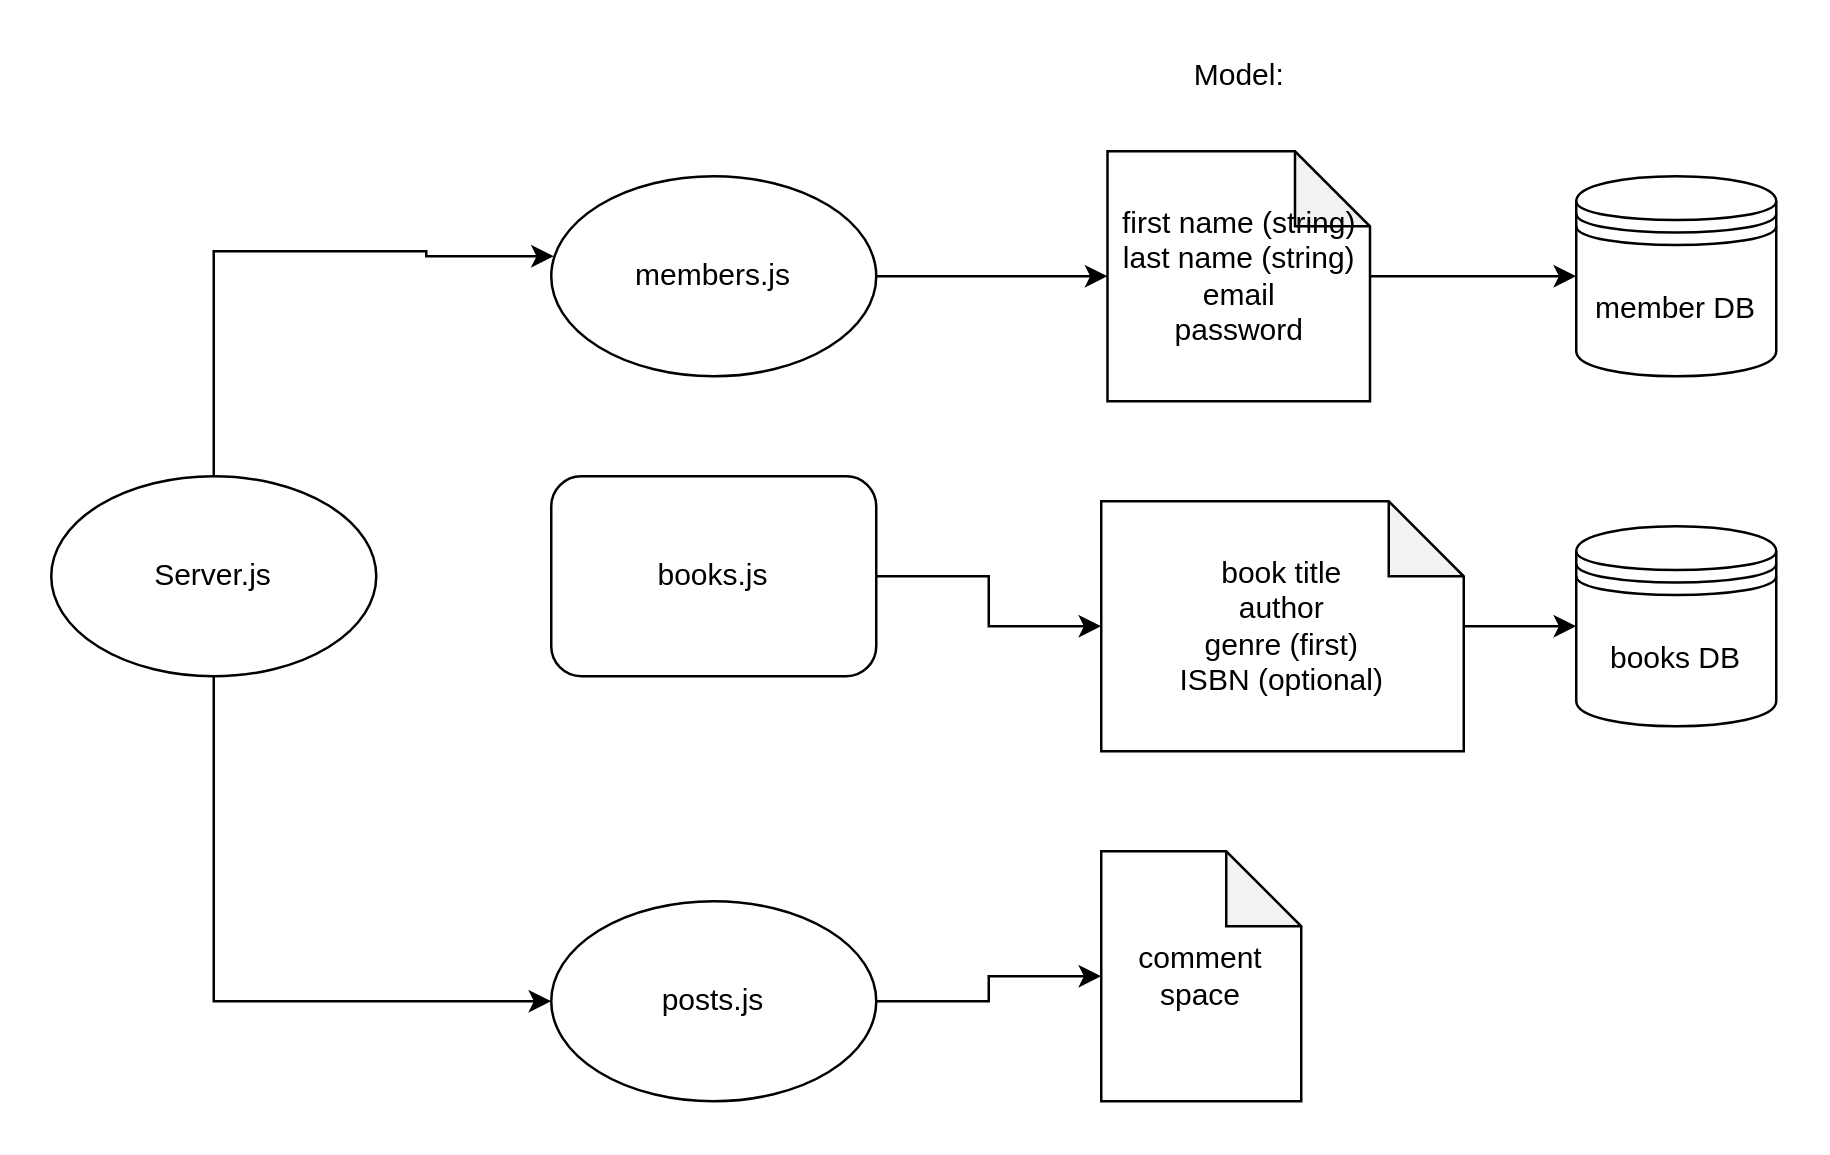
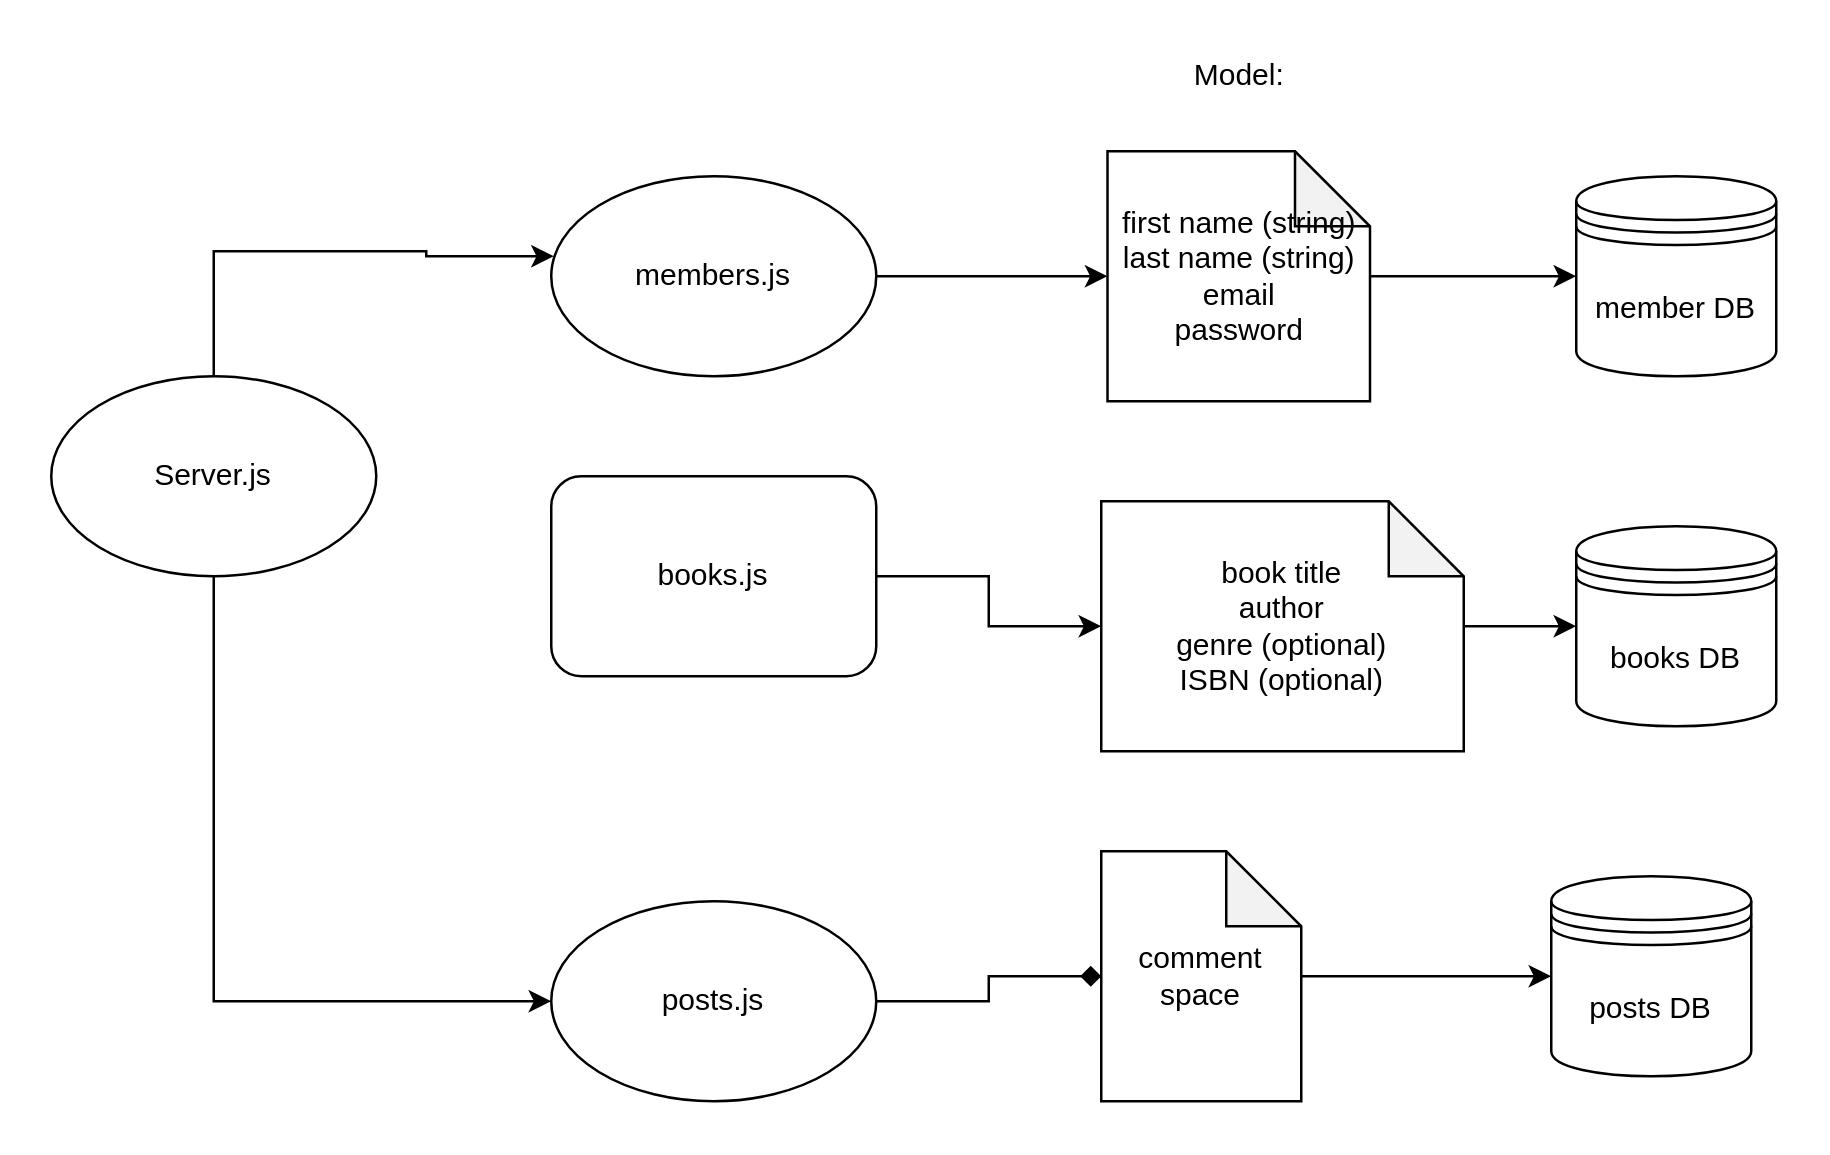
node "Server.js": moved (214, 576) -> (214, 476)
node "book title author genre (first) ISBN (optional)": label "book title author genre (first) ISBN (optional)" -> "book title author genre (optional) ISBN (optional)"
edge "posts.js" -> "comment space": arrowhead classic -> diamond
edge "comment space" -> "posts DB": added
node "posts DB": added
